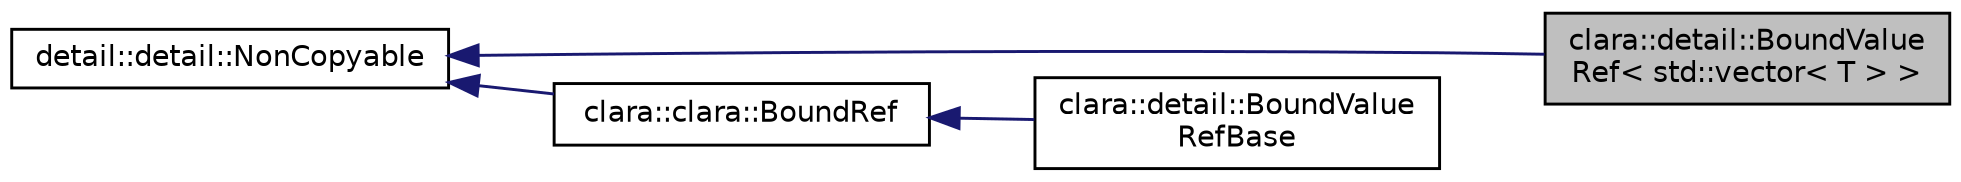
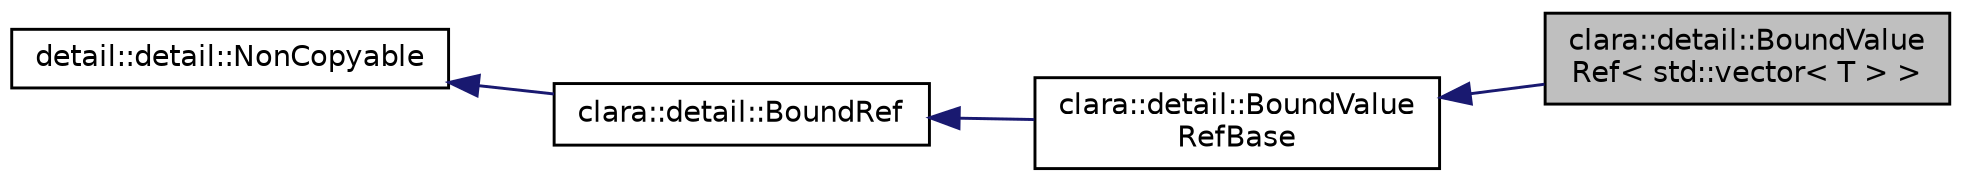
edge "clara::detail::BoundValue Ref< std::vector< T > >" -> "detail::detail::NonCopyable": now "clara::detail::BoundValue Ref< std::vector< T > >" -> "clara::detail::BoundValue RefBase"
node "clara::clara::BoundRef": label "clara::clara::BoundRef" -> "clara::detail::BoundRef"
